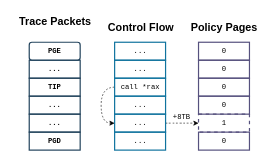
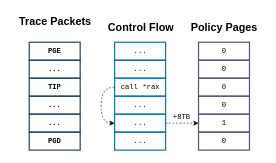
node "PGE": shape rounded rectangle -> rectangle
node "1": style dashed -> solid
